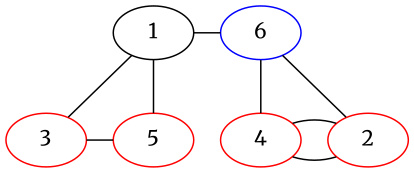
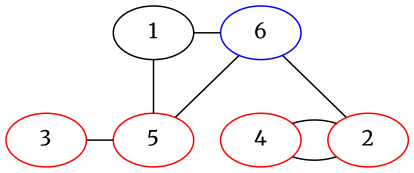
edge "1" -- "3": removed
edge "6" -- "4": now "6" -- "5"
